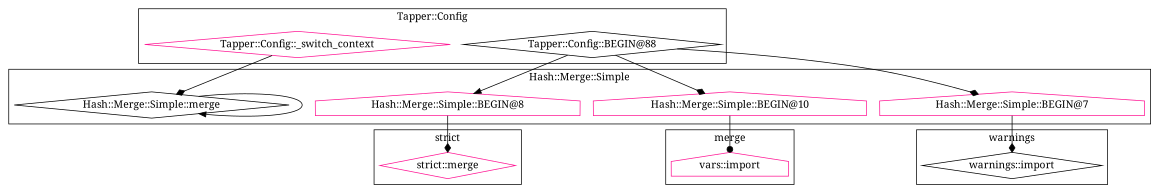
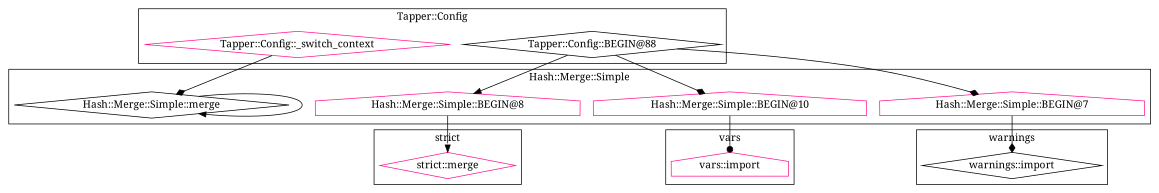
edge "Hash::Merge::Simple::BEGIN@8" -> "strict::merge": arrowhead diamond -> normal
cluster "merge": label "merge" -> "vars"
